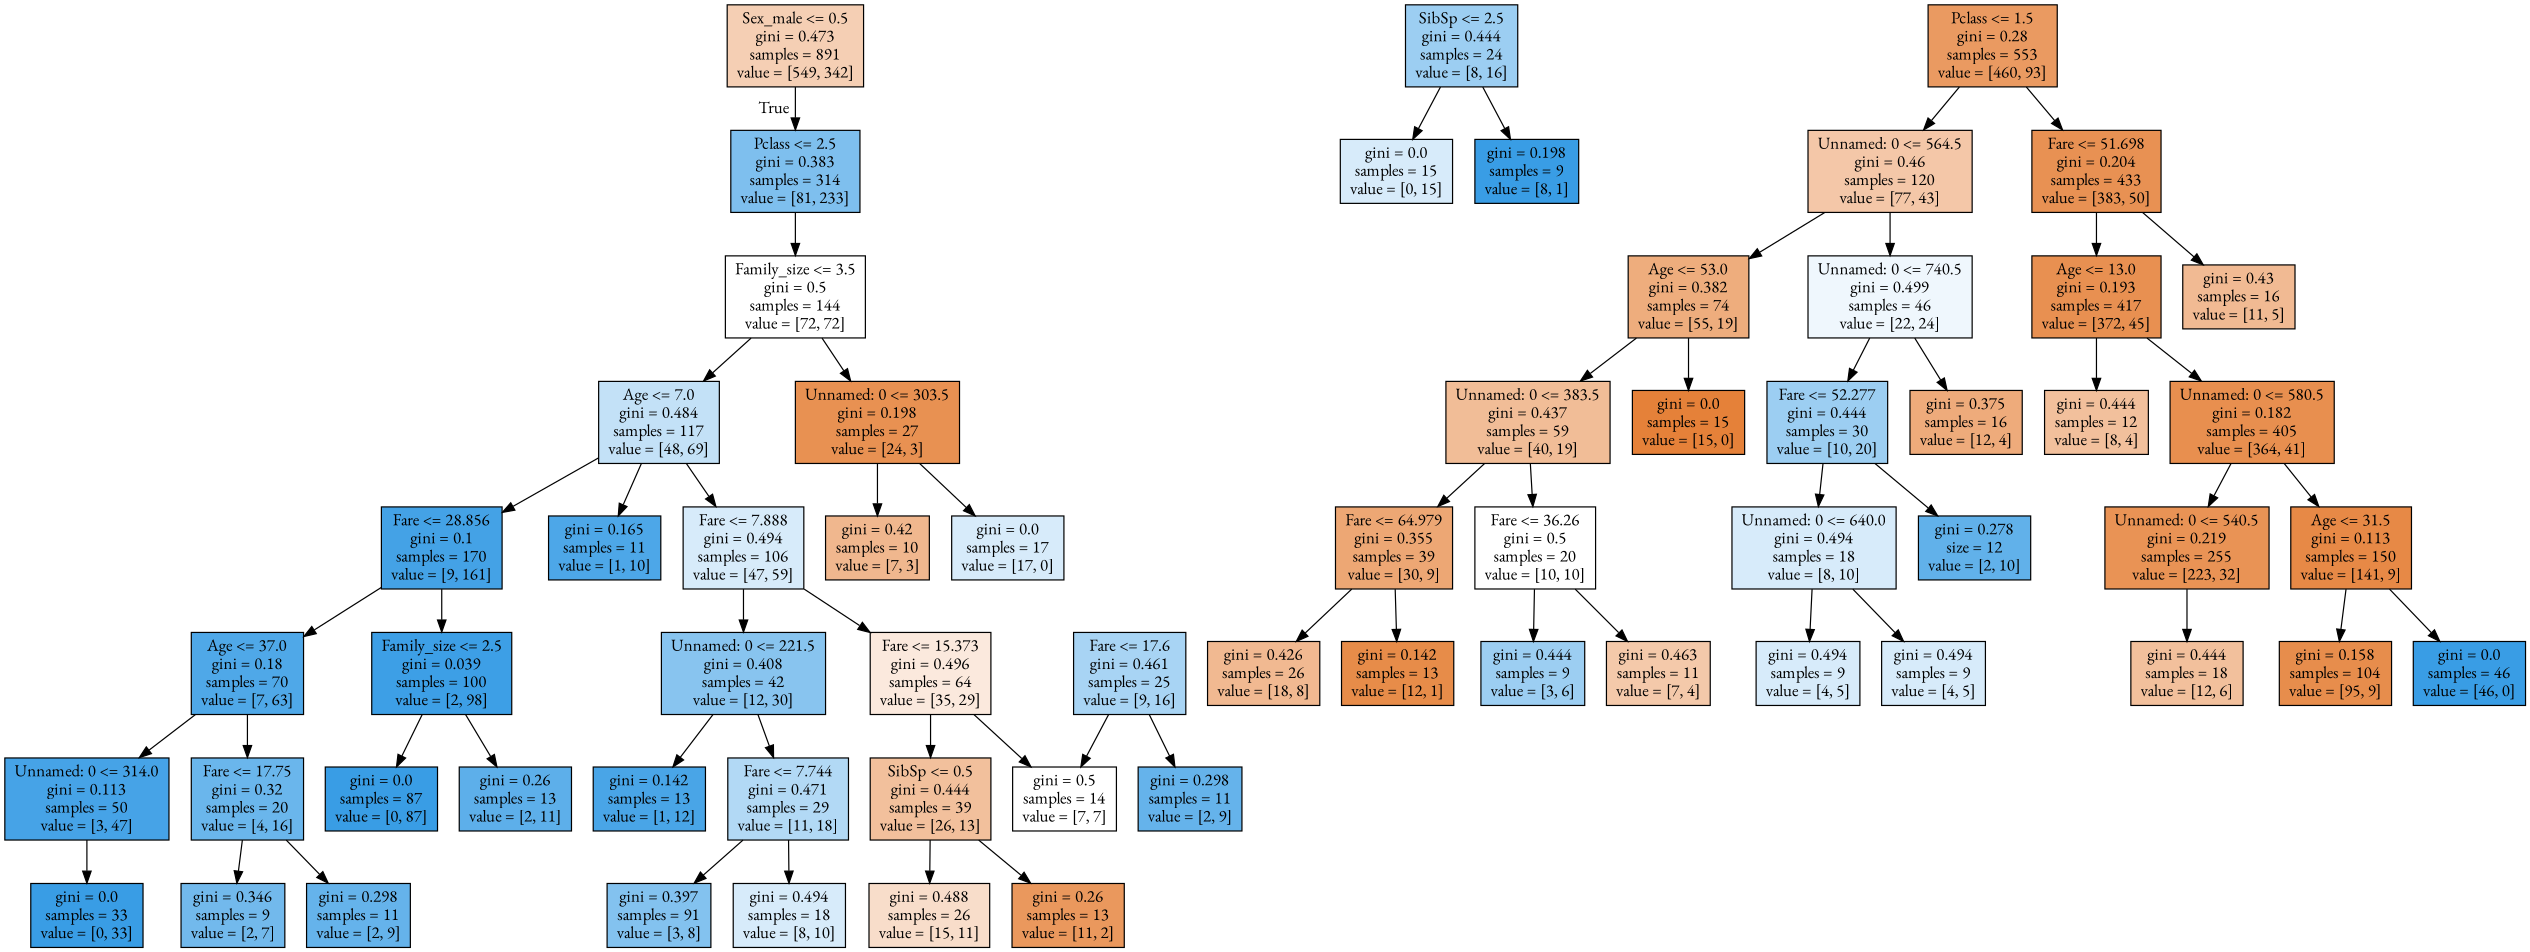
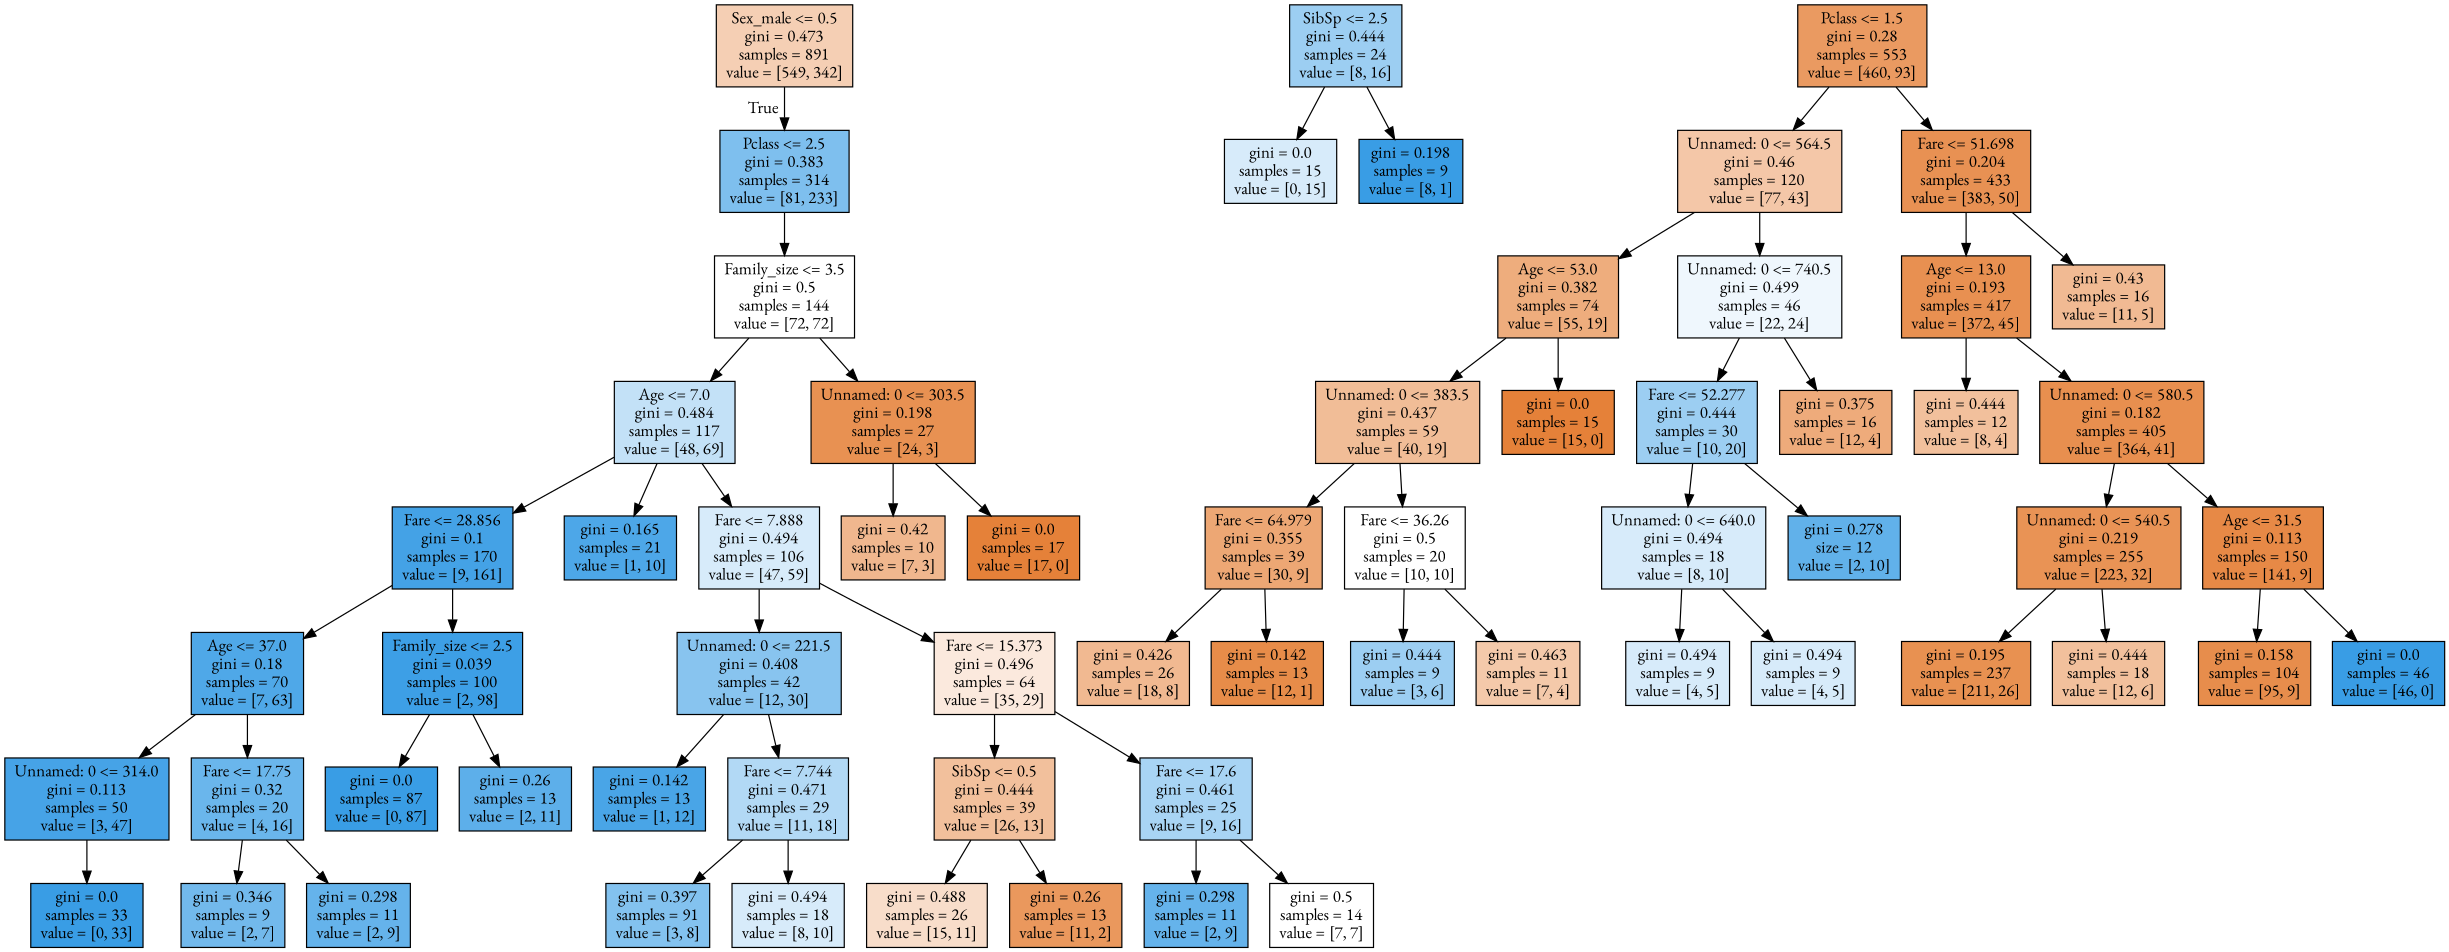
node "gini = 0.165 samples = 11 value = [1, 10]": label "gini = 0.165 samples = 11 value = [1, 10]" -> "gini = 0.165 samples = 21 value = [1, 10]"
node "gini = 0.0 samples = 17 value = [17, 0]": fillcolor #d7ebfa -> #e58139
node "gini = 0.195 samples = 237 value = [211, 26]": added
edge "Fare <= 15.373 gini = 0.496 samples = 64 value = [35, 29]" -> "gini = 0.5 samples = 14 value = [7, 7]": now "Fare <= 15.373 gini = 0.496 samples = 64 value = [35, 29]" -> "Fare <= 17.6 gini = 0.461 samples = 25 value = [9, 16]"
